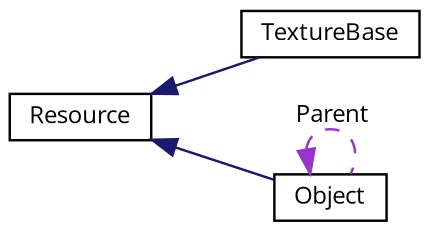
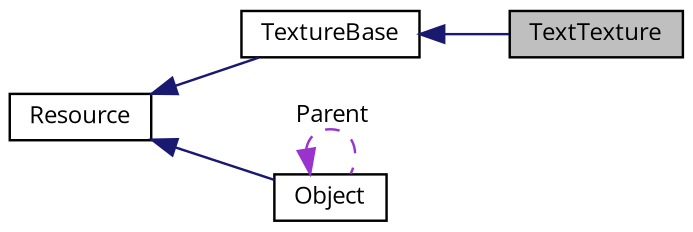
node "TextTexture": added
